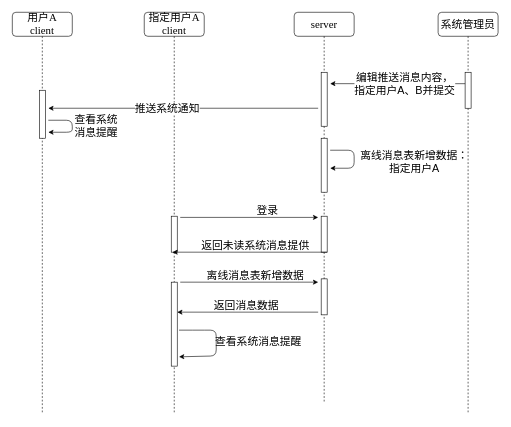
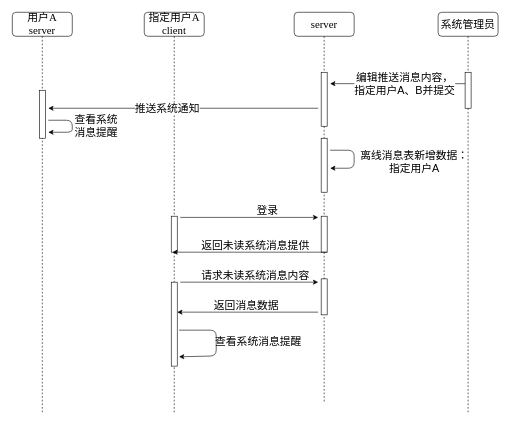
node "用户Aclient": label "用户Aclient" -> "用户Aserver"
node "离线消息表新增数据": label "离线消息表新增数据" -> "请求未读系统消息内容"
